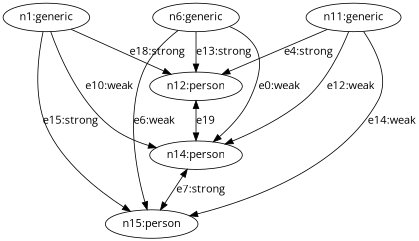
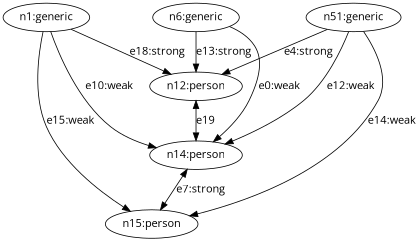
node "n11:generic": label "n11:generic" -> "n51:generic"
edge "n6:generic" -> "n15:person": removed, label "e6:weak"
edge "n1:generic" -> "n15:person": label "e15:strong" -> "e15:weak"
